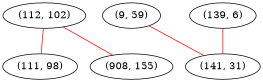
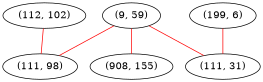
node "(139, 6)": label "(139, 6)" -> "(199, 6)"
edge "(9, 59)" -- "(111, 98)": added
edge "(112, 102)" -- "(908, 155)": now "(9, 59)" -- "(908, 155)"
node "(141, 31)": label "(141, 31)" -> "(111, 31)"
